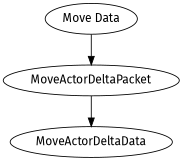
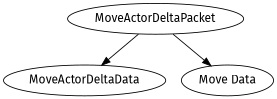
edge "Move Data" -> "MoveActorDeltaPacket": reversed
